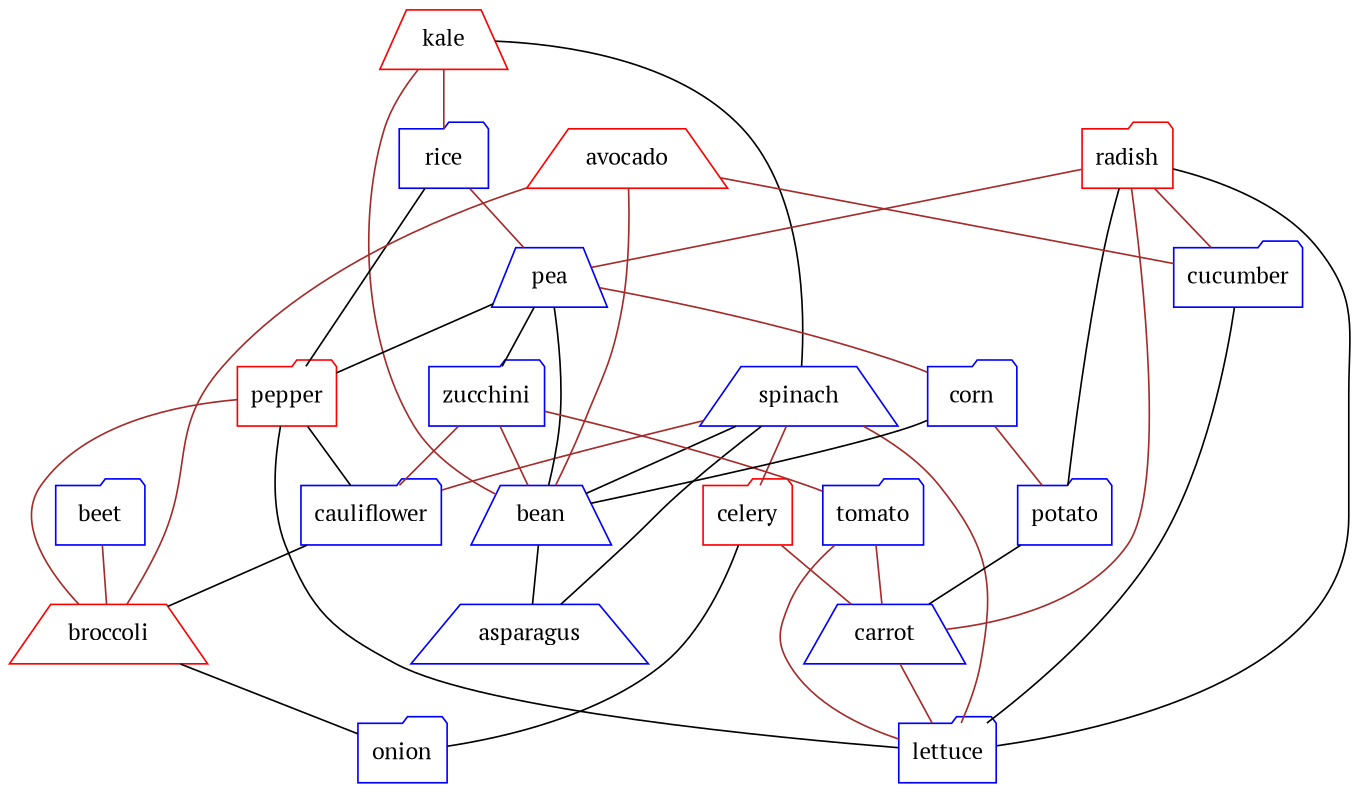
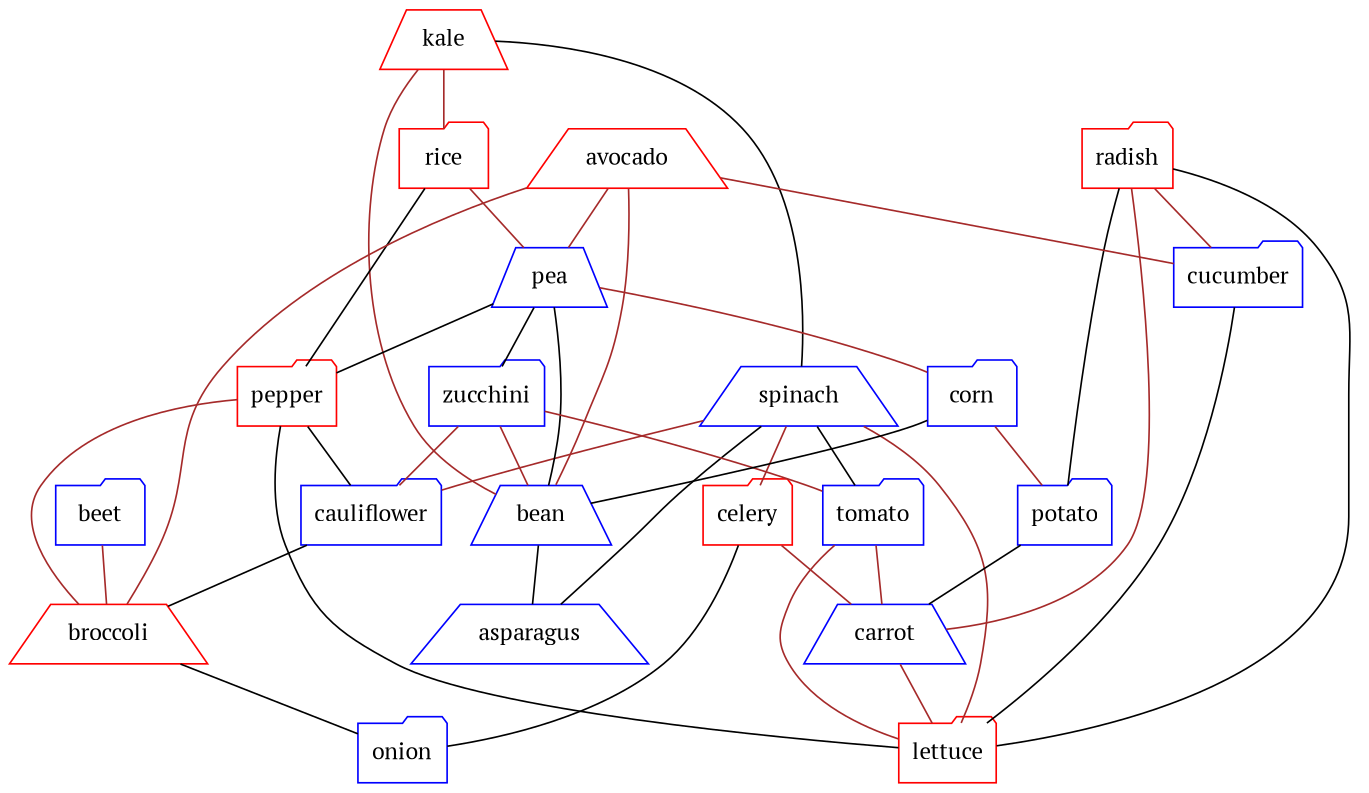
node "rice": color blue -> red
edge "radish" -- "pea": now "avocado" -- "pea"
edge "spinach" -- "bean": now "spinach" -- "tomato"
node "lettuce": color blue -> red
